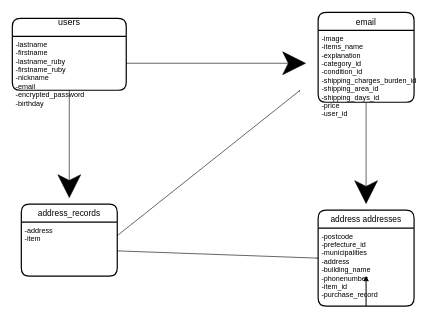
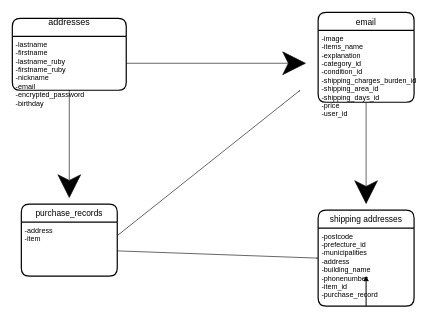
node "users": label "users" -> "addresses"
node "address_records": label "address_records" -> "purchase_records"
node "address addresses": label "address addresses" -> "shipping addresses"
